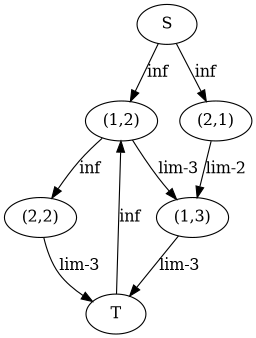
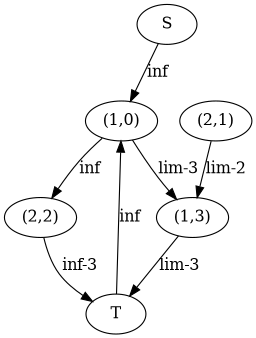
edge "S" -> "(2,1)": removed, label "inf"
node "(1,2)": label "(1,2)" -> "(1,0)"
edge "(2,2)" -> "T": label "lim-3" -> "inf-3"
